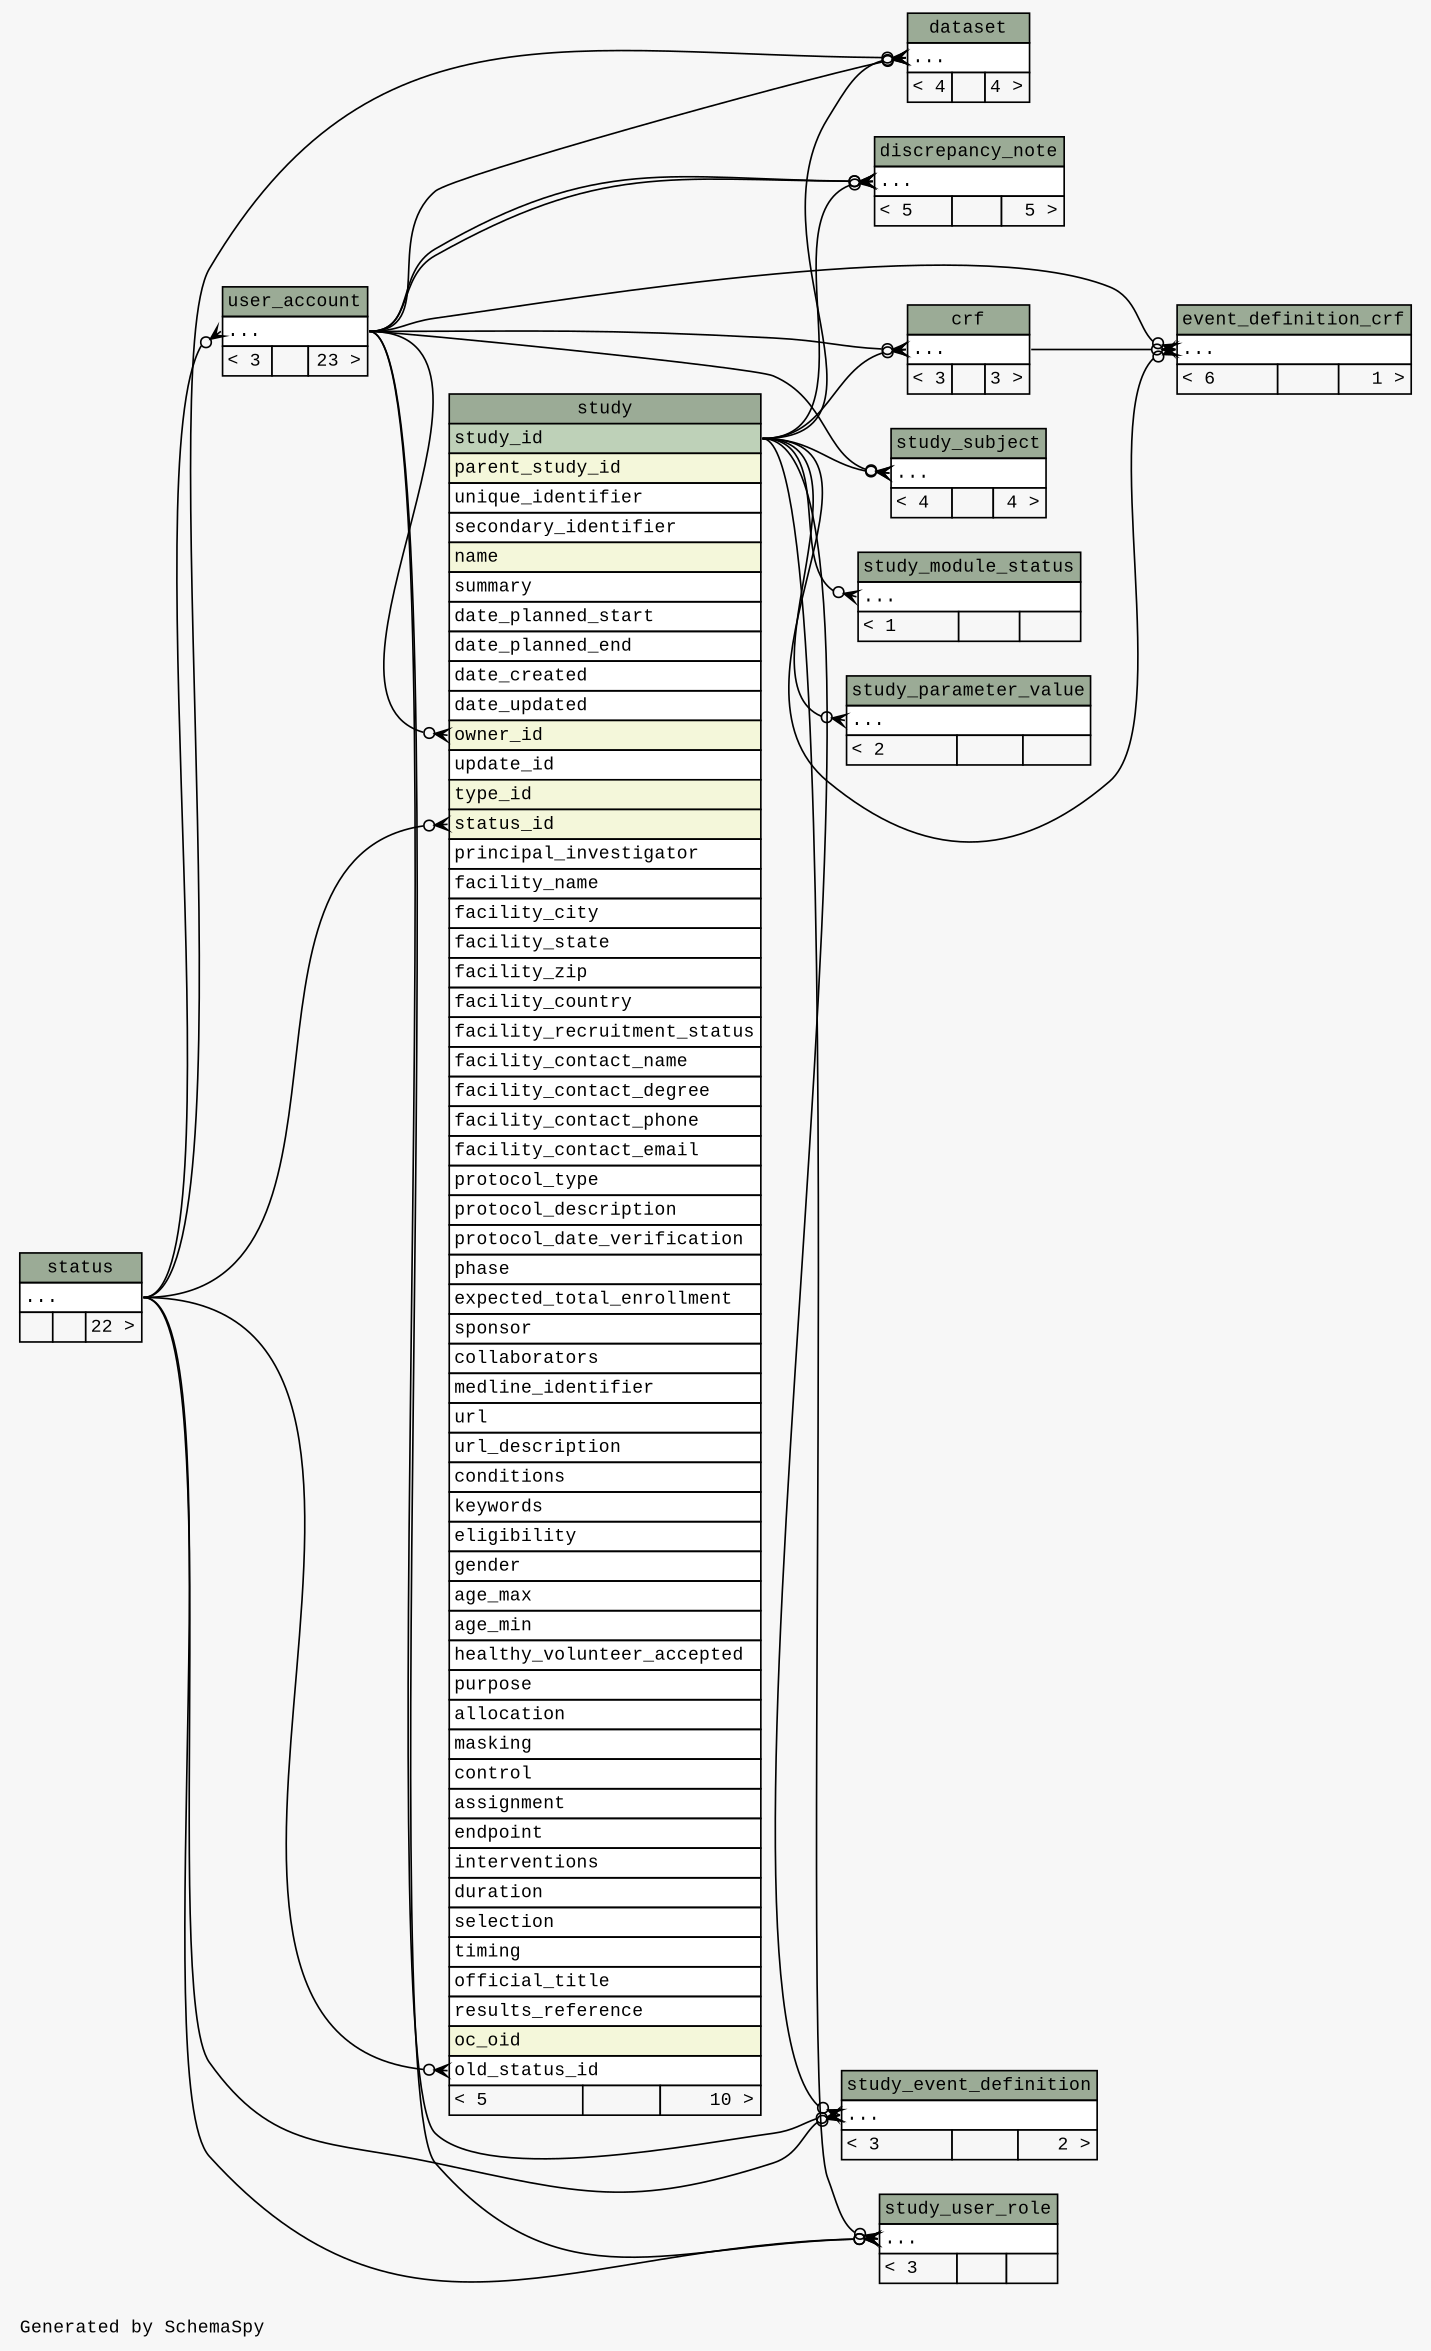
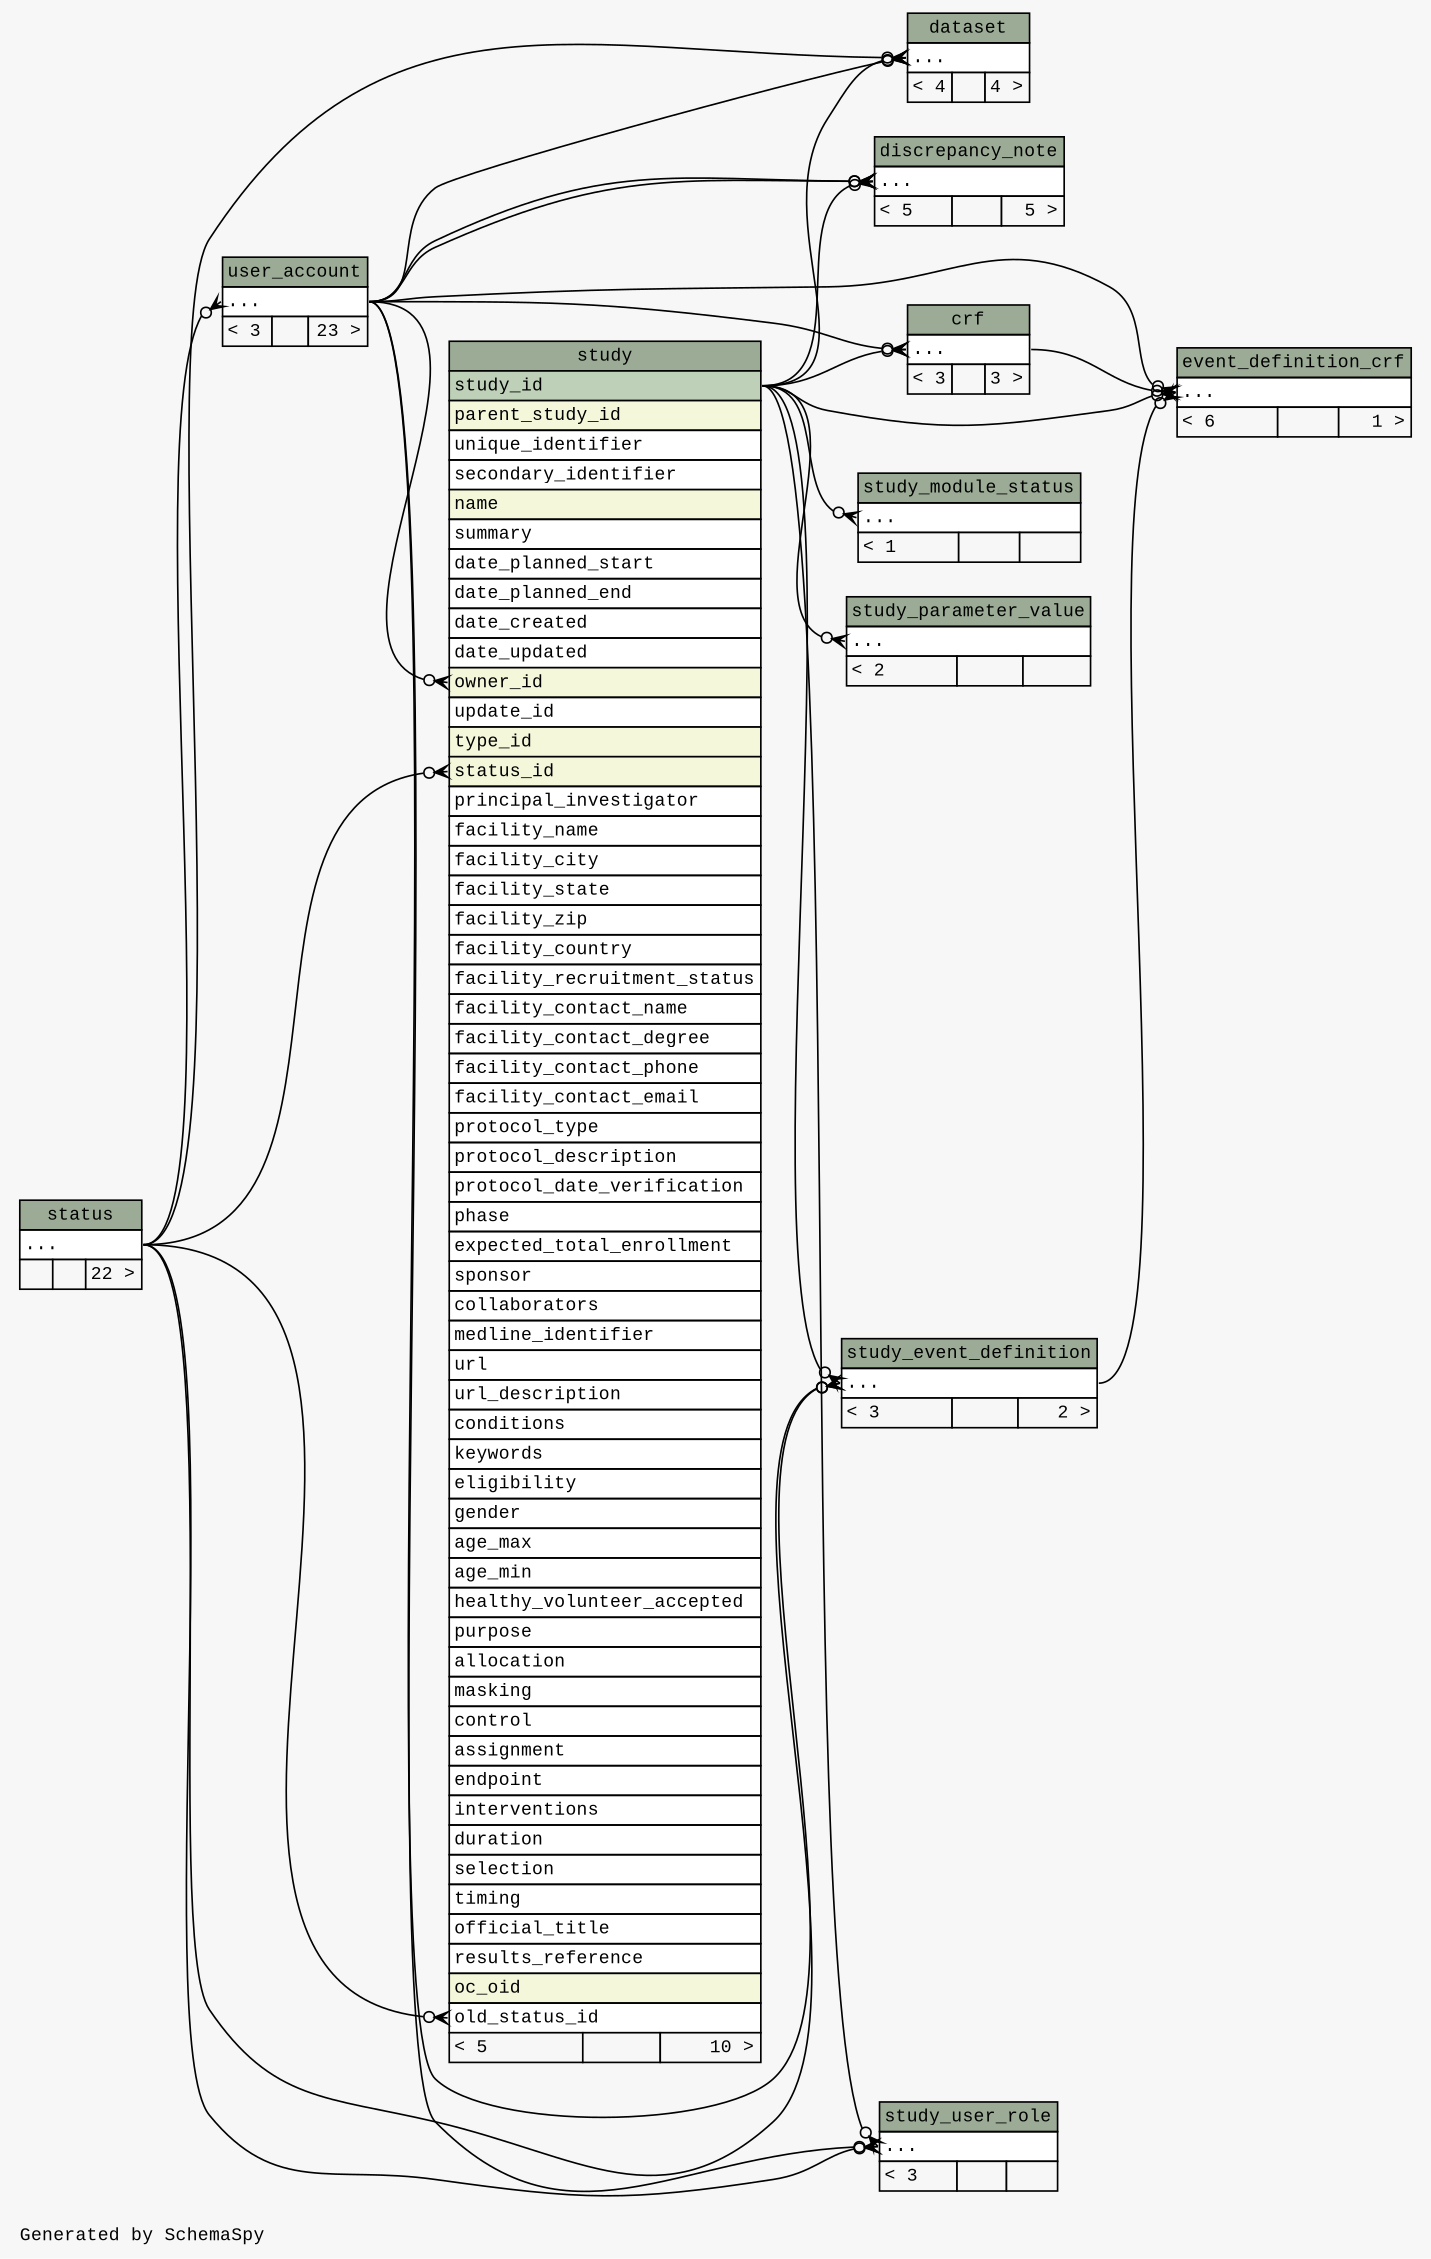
node "study_subject": removed
edge "study_event_definition" -> "event_definition_crf": added
